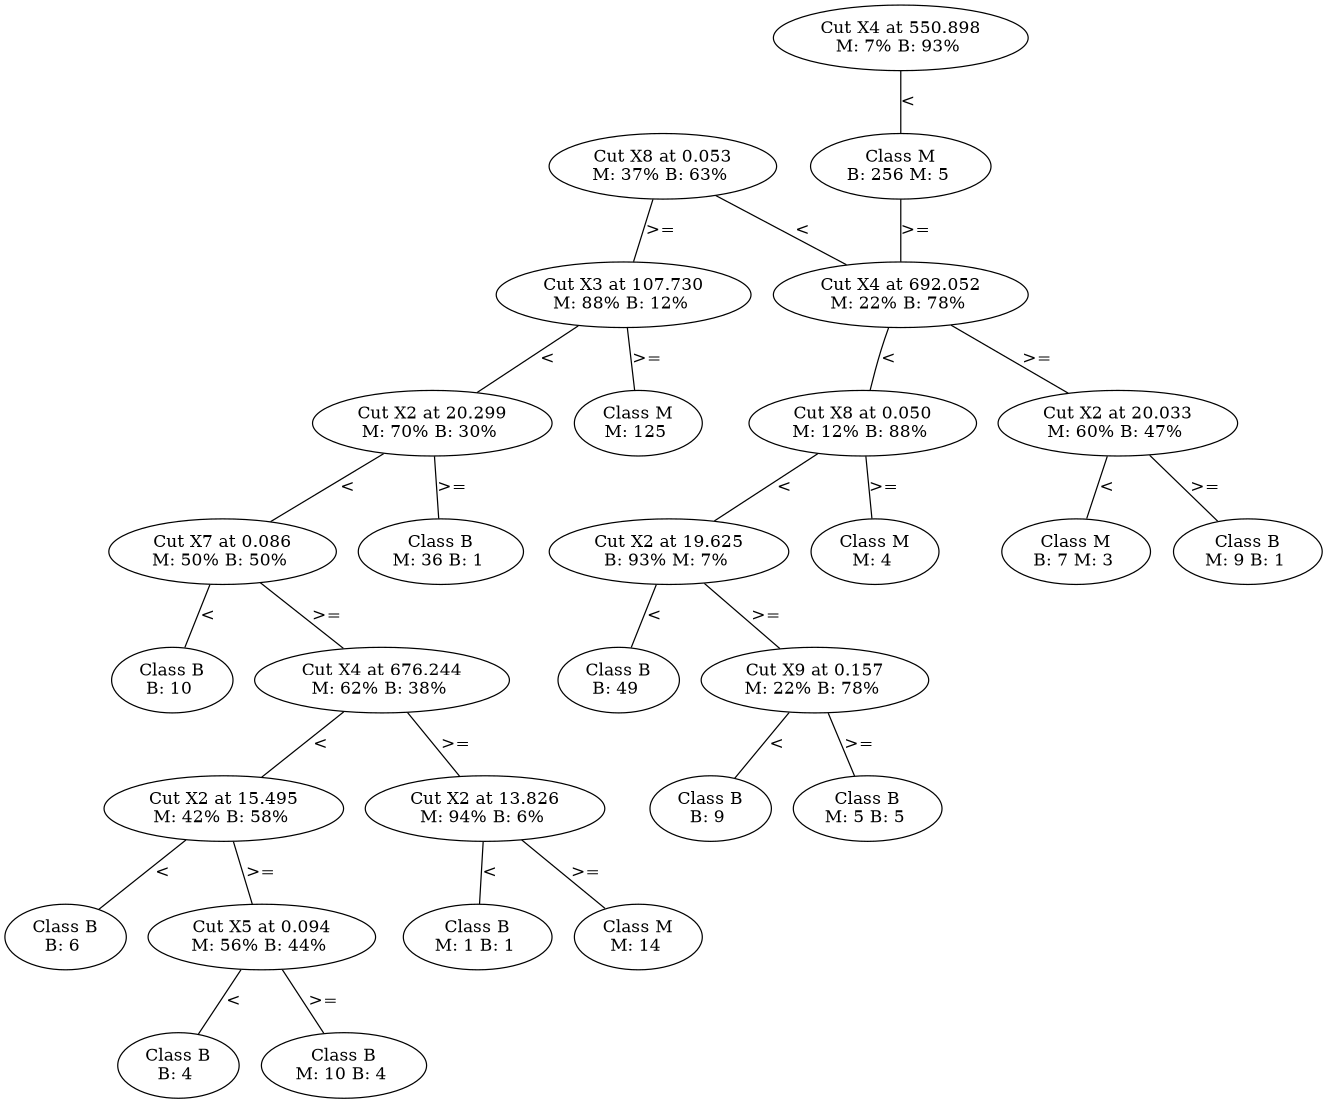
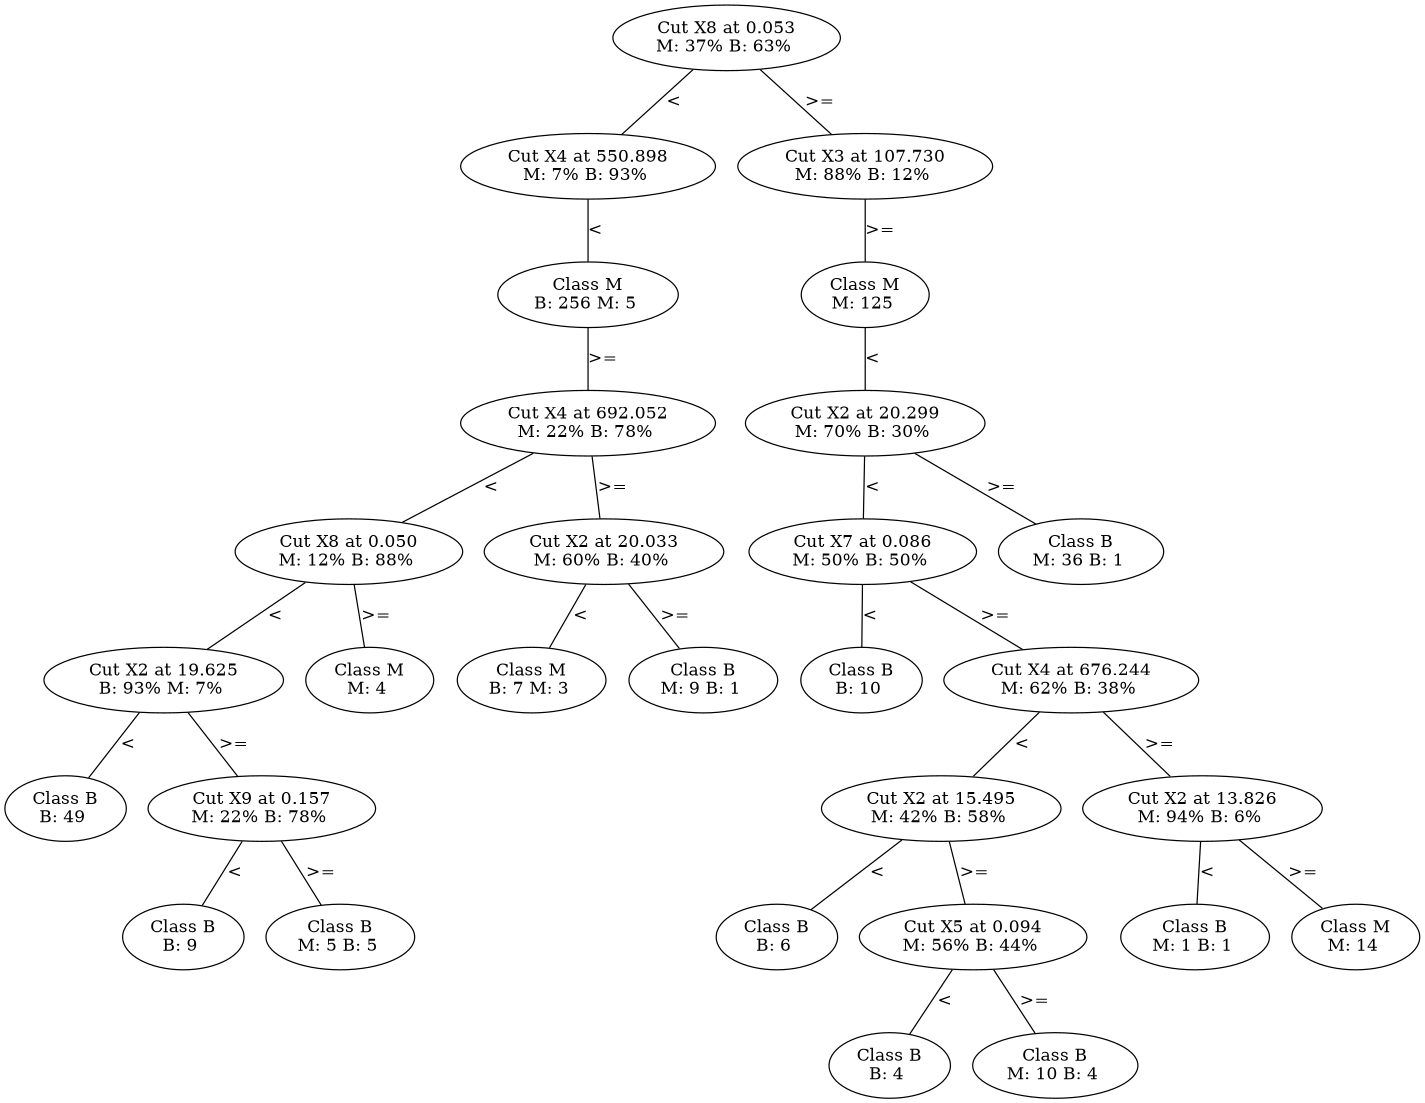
edge "Cut X8 at 0.053 M: 37% B: 63%" -- "Cut X4 at 692.052 M: 22% B: 78%": now "Cut X8 at 0.053 M: 37% B: 63%" -- "Cut X4 at 550.898 M: 7% B: 93%"
edge "Cut X3 at 107.730 M: 88% B: 12%" -- "Cut X2 at 20.299 M: 70% B: 30%": now "Class M M: 125" -- "Cut X2 at 20.299 M: 70% B: 30%"
node "Cut X2 at 20.033 M: 60% B: 47%": label "Cut X2 at 20.033 M: 60% B: 47%" -> "Cut X2 at 20.033 M: 60% B: 40%"
